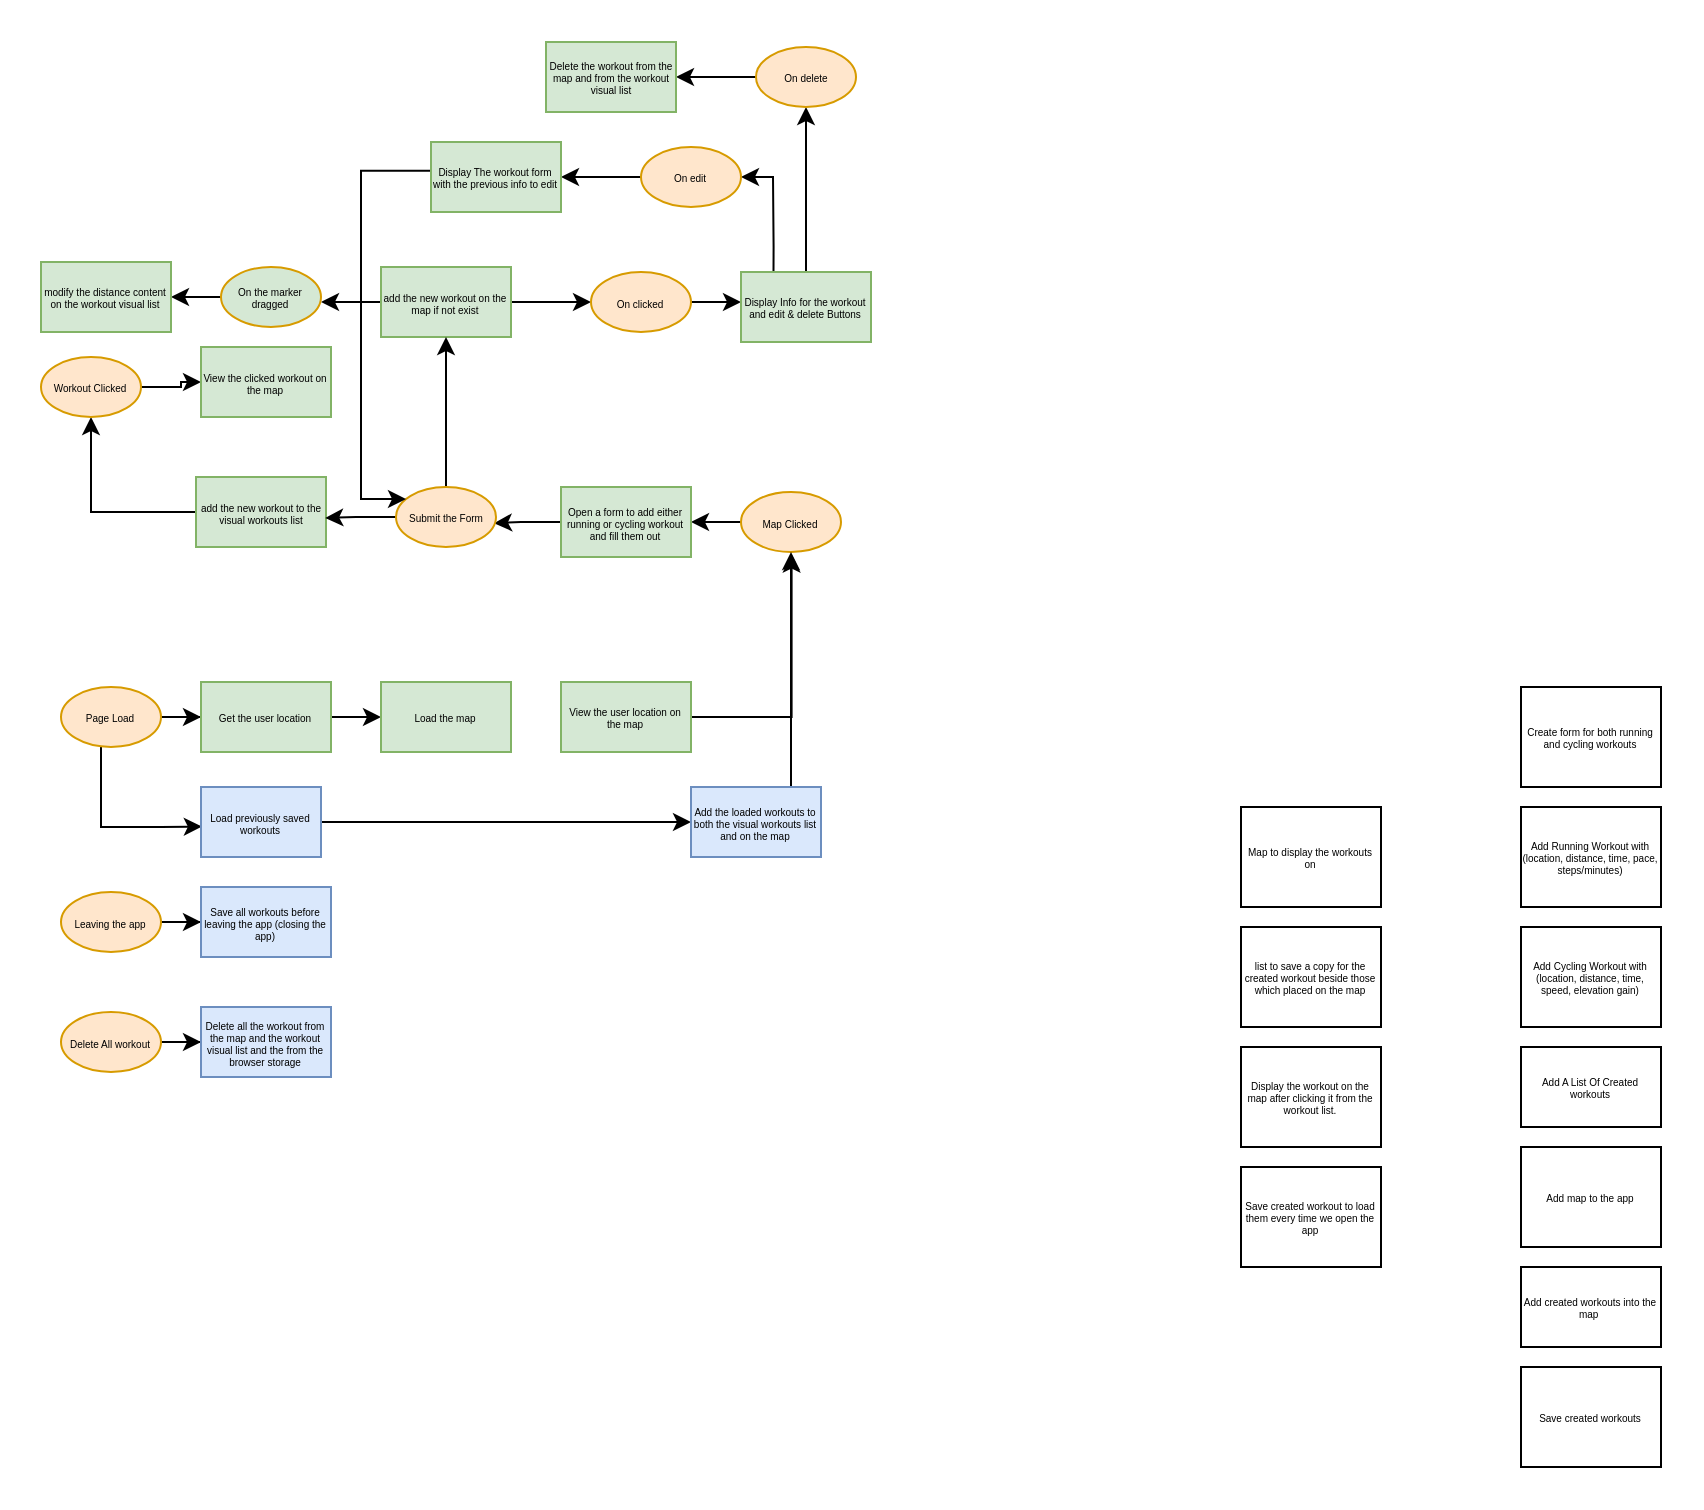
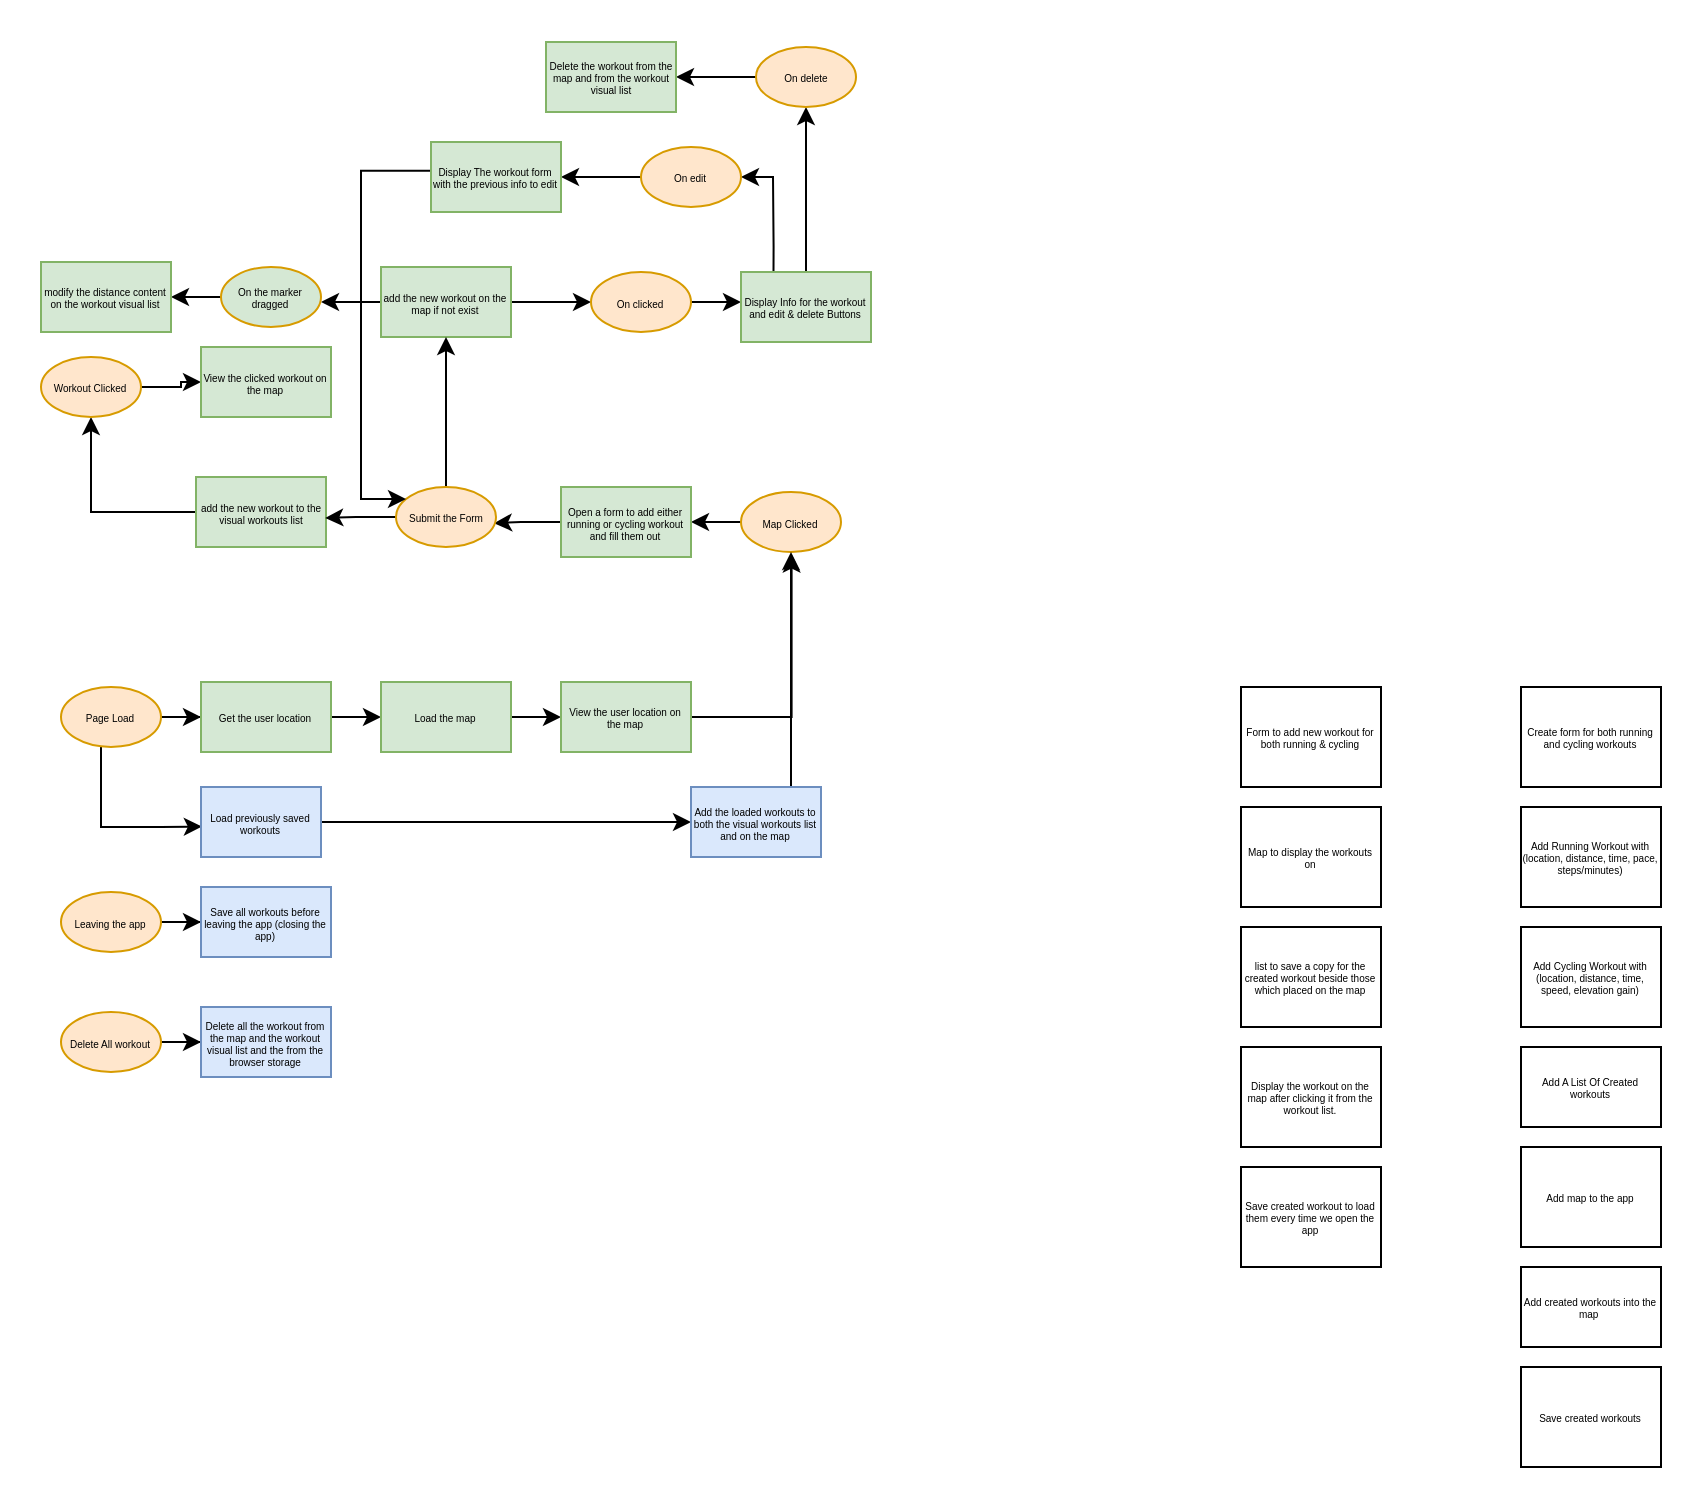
edge "Load the map" -> "View the user location on the map": added
node "Form to add new workout for both running & cycling": added
